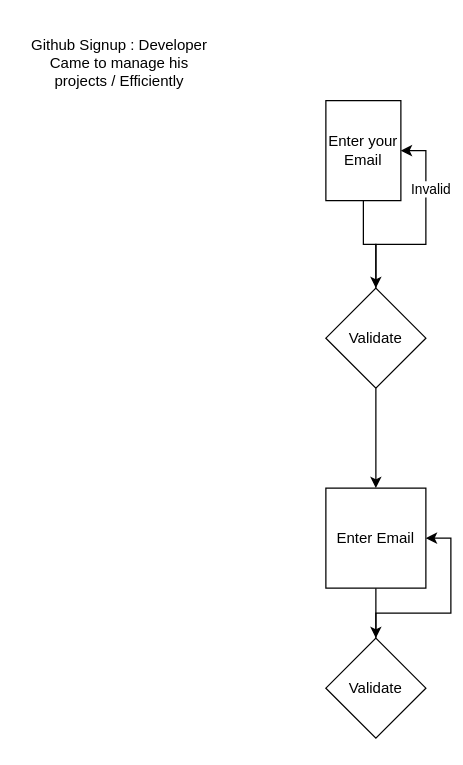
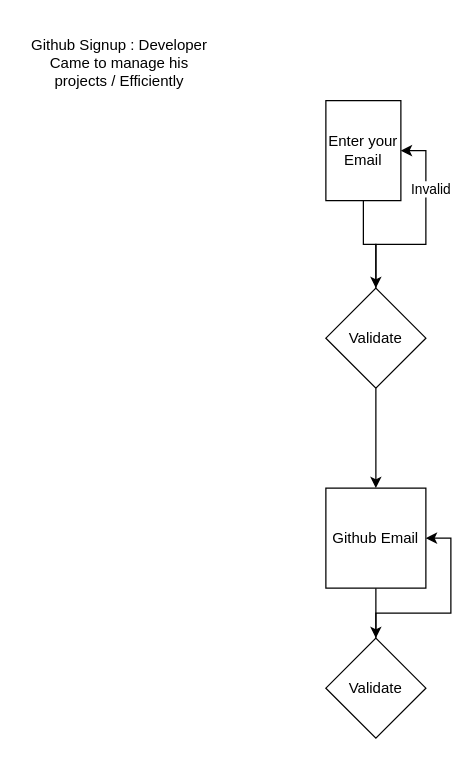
node "Enter Email": label "Enter Email" -> "Github Email"
